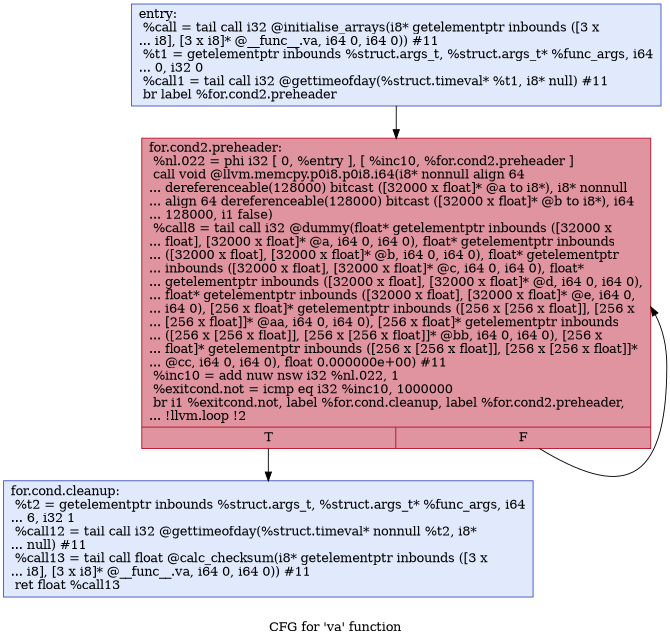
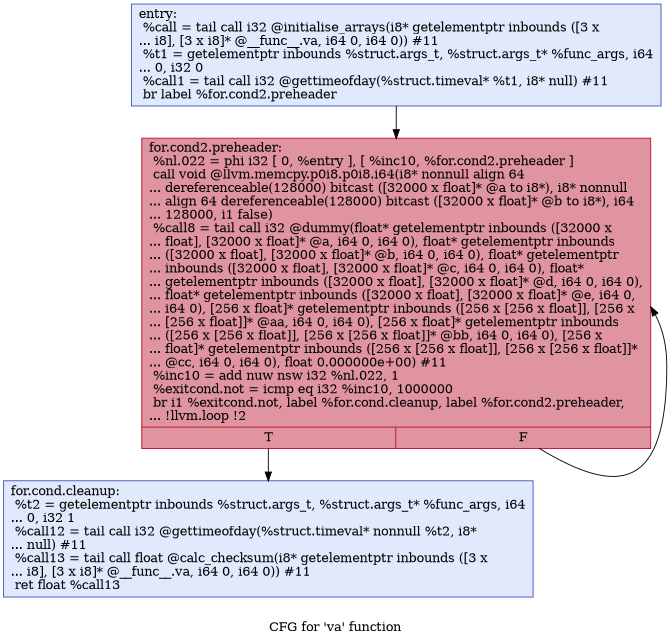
node "for.cond.cleanup:": text "... 6, i32 1" -> "... 0, i32 1"
